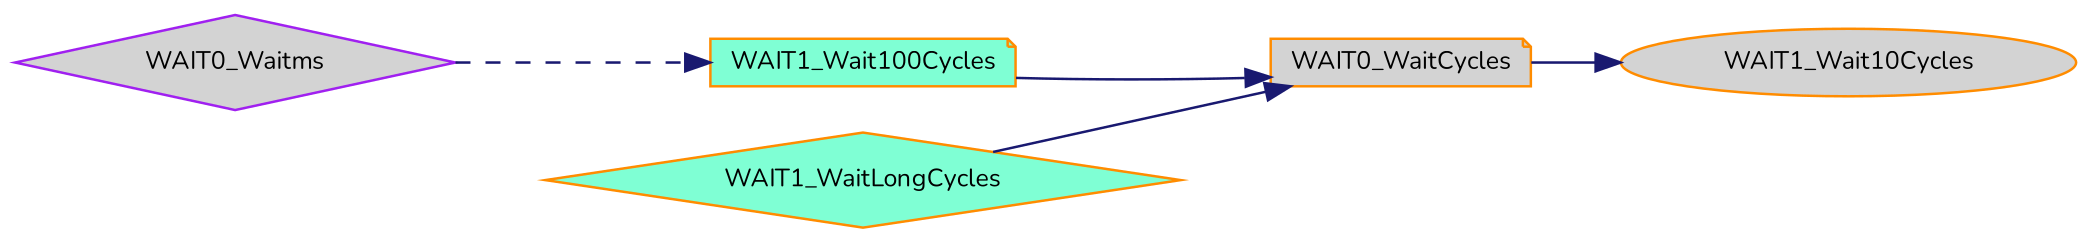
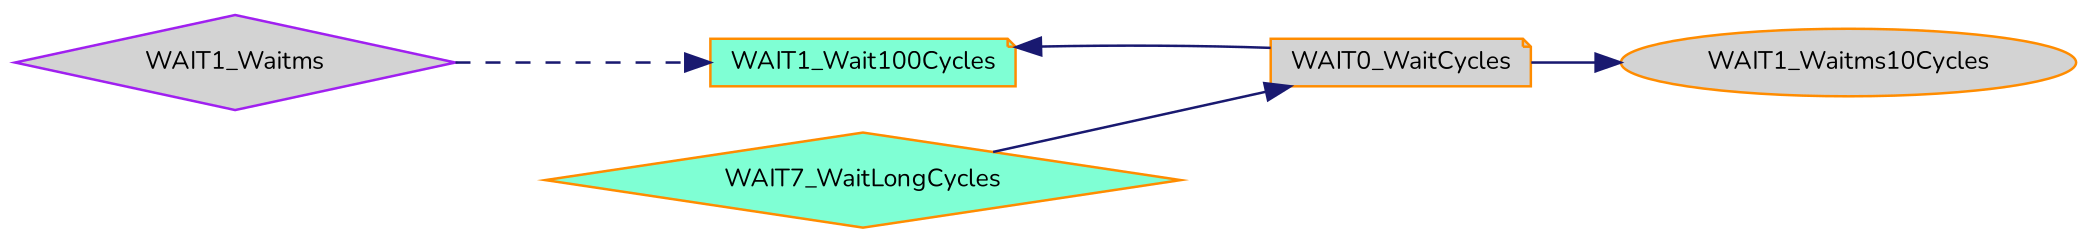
node "WAIT0_Waitms": label "WAIT0_Waitms" -> "WAIT1_Waitms"
node "WAIT1_Wait10Cycles": label "WAIT1_Wait10Cycles" -> "WAIT1_Waitms10Cycles"
edge "WAIT1_Wait100Cycles" -> "WAIT0_WaitCycles": reversed
node "WAIT1_WaitLongCycles": label "WAIT1_WaitLongCycles" -> "WAIT7_WaitLongCycles"
